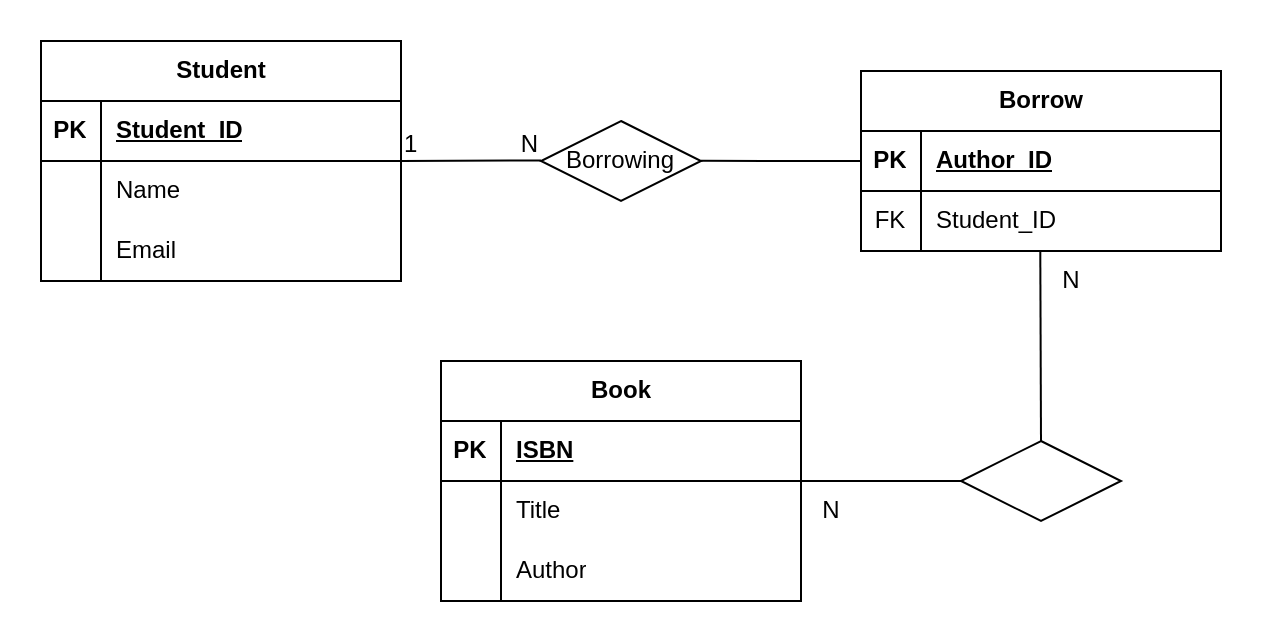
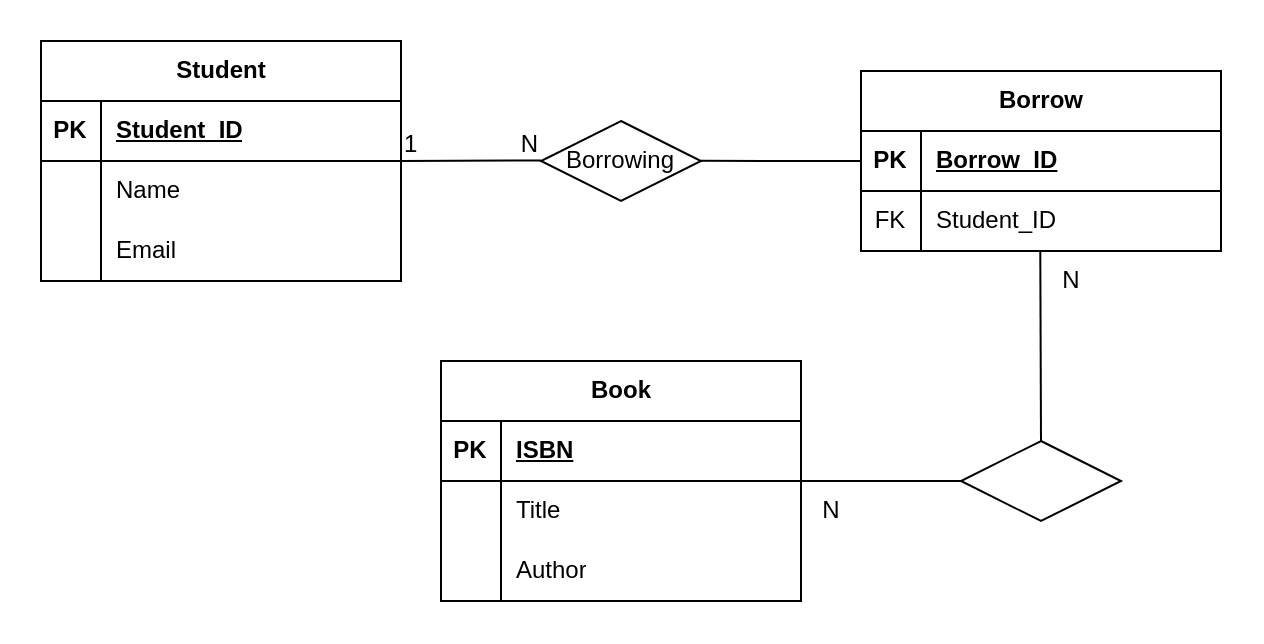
node "Author_ID": label "Author_ID" -> "Borrow_ID"
